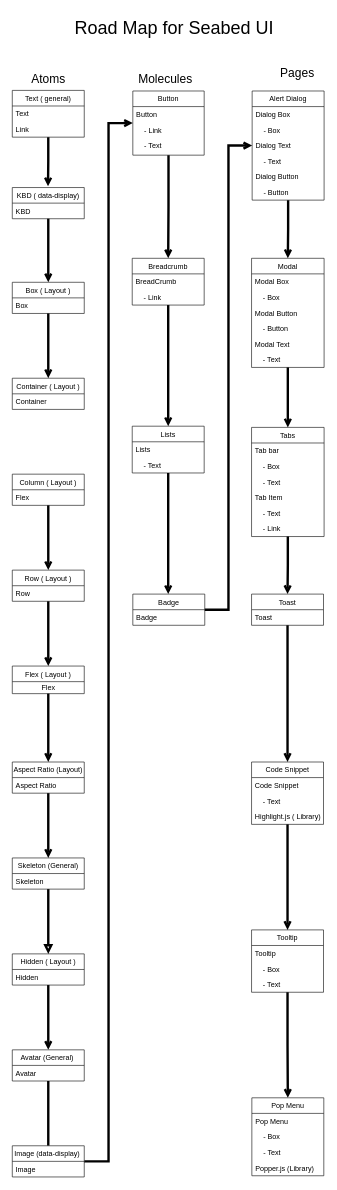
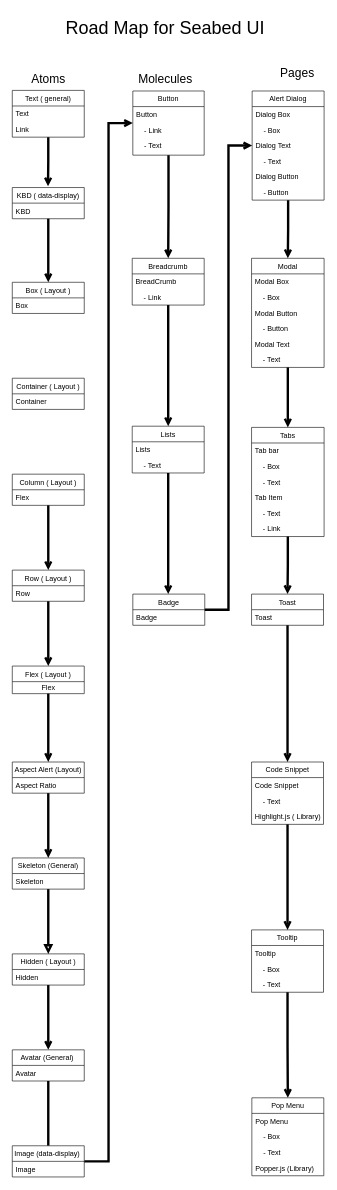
node "Road Map for Seabed UI": moved (174, 27) -> (165, 27)
edge "Box ( Layout )" -> "Container ( Layout )": removed
node "Aspect Ratio (Layout)": label "Aspect Ratio (Layout)" -> "Aspect Alert (Layout)"
